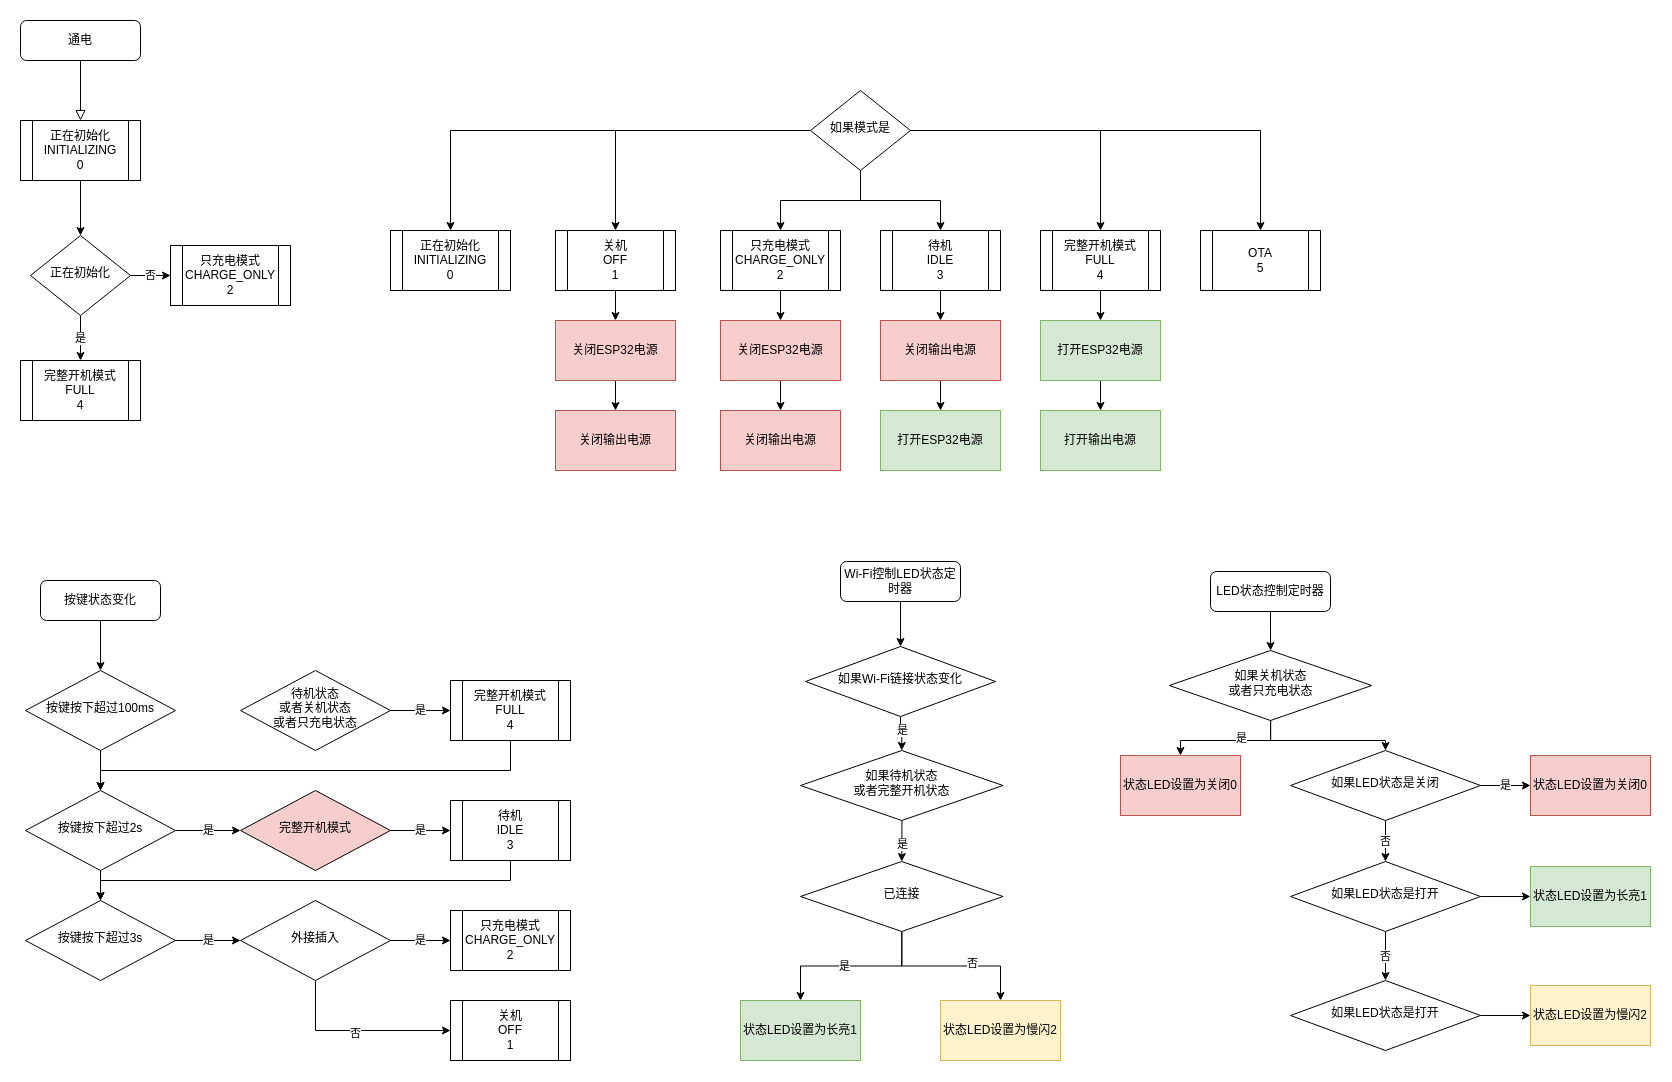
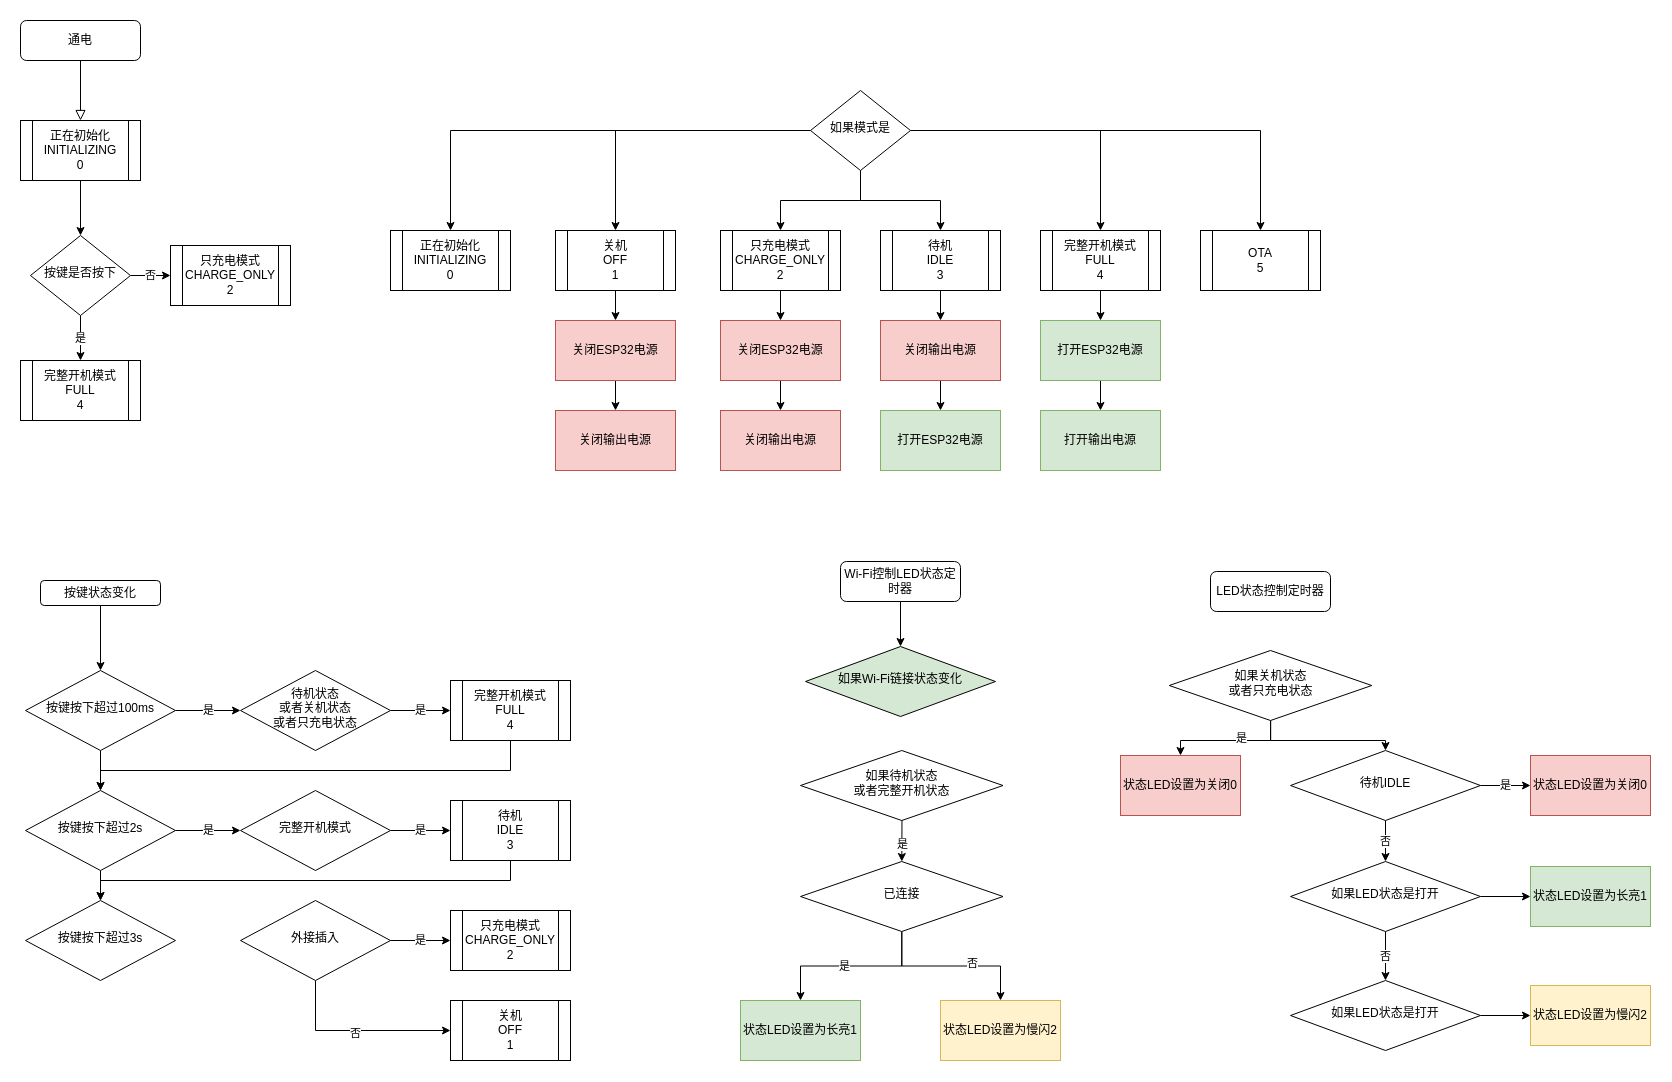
node "正在初始化": label "正在初始化" -> "按键是否按下"
node "按键状态变化": size 120x40 -> 120x25
edge "LED状态控制定时器" -> "如果关机状态 或者只充电状态": removed
node "如果Wi-Fi链接状态变化": fillcolor #ffffff -> #d5e8d4
edge "按键按下超过100ms" -> "待机状态 或者关机状态 或者只充电状态": added, label "是"
edge "如果Wi-Fi链接状态变化" -> "如果待机状态 或者完整开机状态": removed, label "是"
node "如果LED状态是关闭": label "如果LED状态是关闭" -> "待机IDLE"
node "完整开机模式": fillcolor #f8cecc -> #ffffff
edge "按键按下超过3s" -> "外接插入": removed, label "是"
